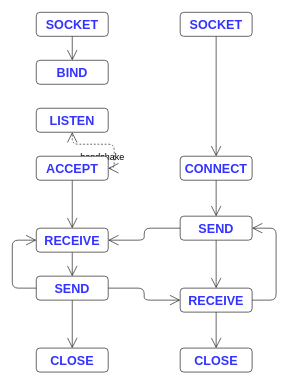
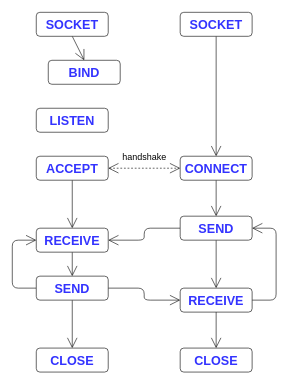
node "BIND": moved (72, 72) -> (84, 72)
edge "LISTEN" -- "ACCEPT": now "CONNECT" -- "ACCEPT"
